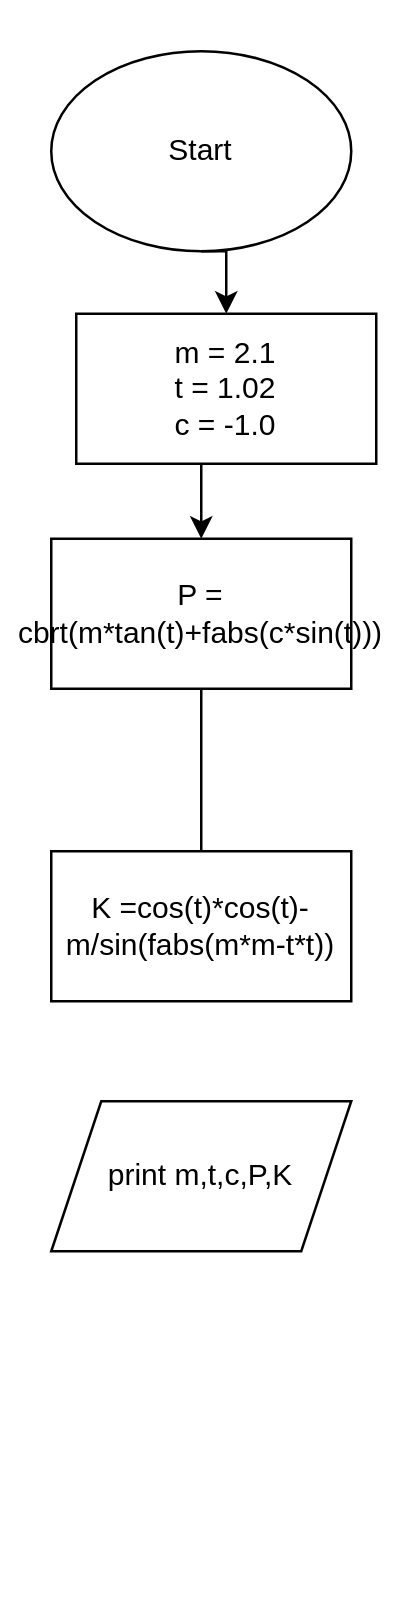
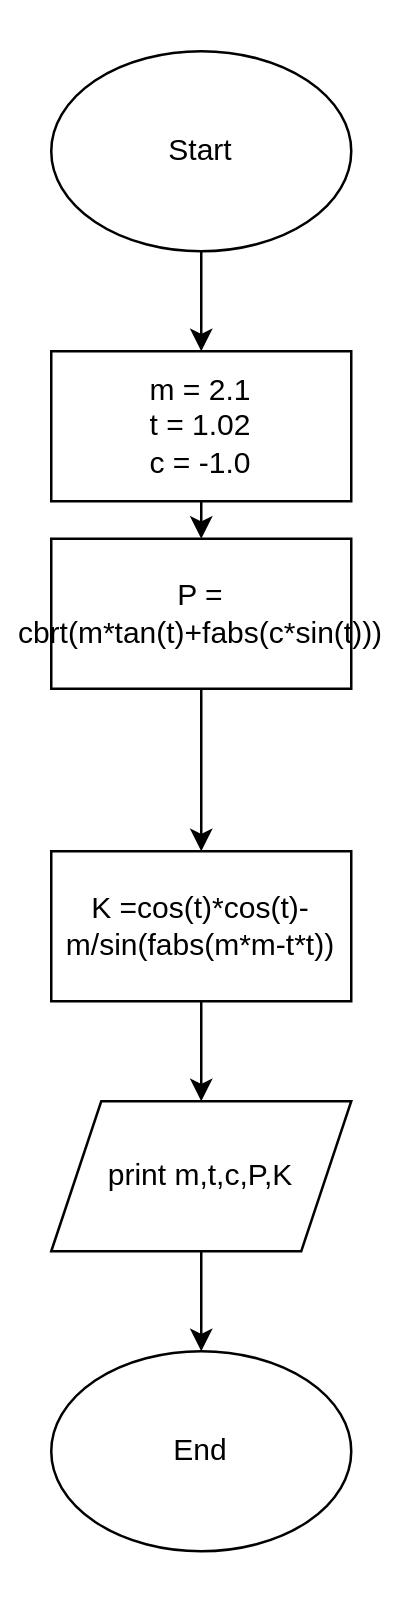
node "m = 2.1 t = 1.02 c = -1.0": moved (226, 389) -> (201, 426)
edge "P = cbrt(m*tan(t)+fabs(c*sin(t)))" -- "K =cos(t)*cos(t)-m/sin(fabs(m*m-t*t))": arrowhead none -> classic
edge "K =cos(t)*cos(t)-m/sin(fabs(m*m-t*t))" -> "print m,t,c,P,K": added
edge "print m,t,c,P,K" -> "End": added
node "End": added
